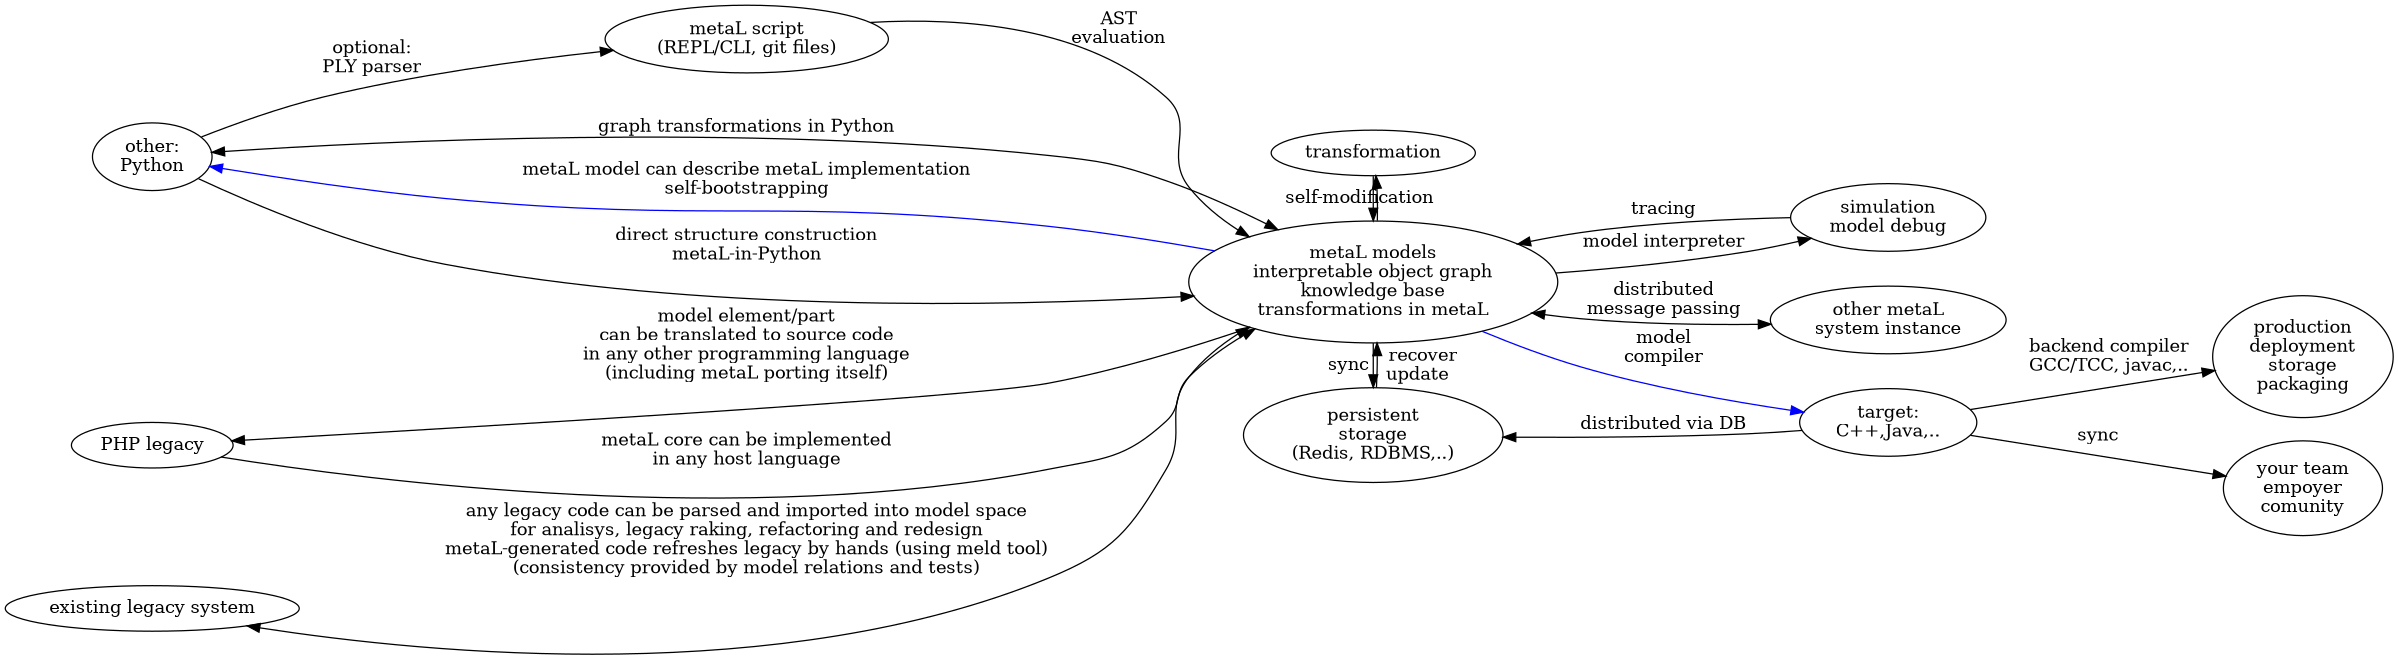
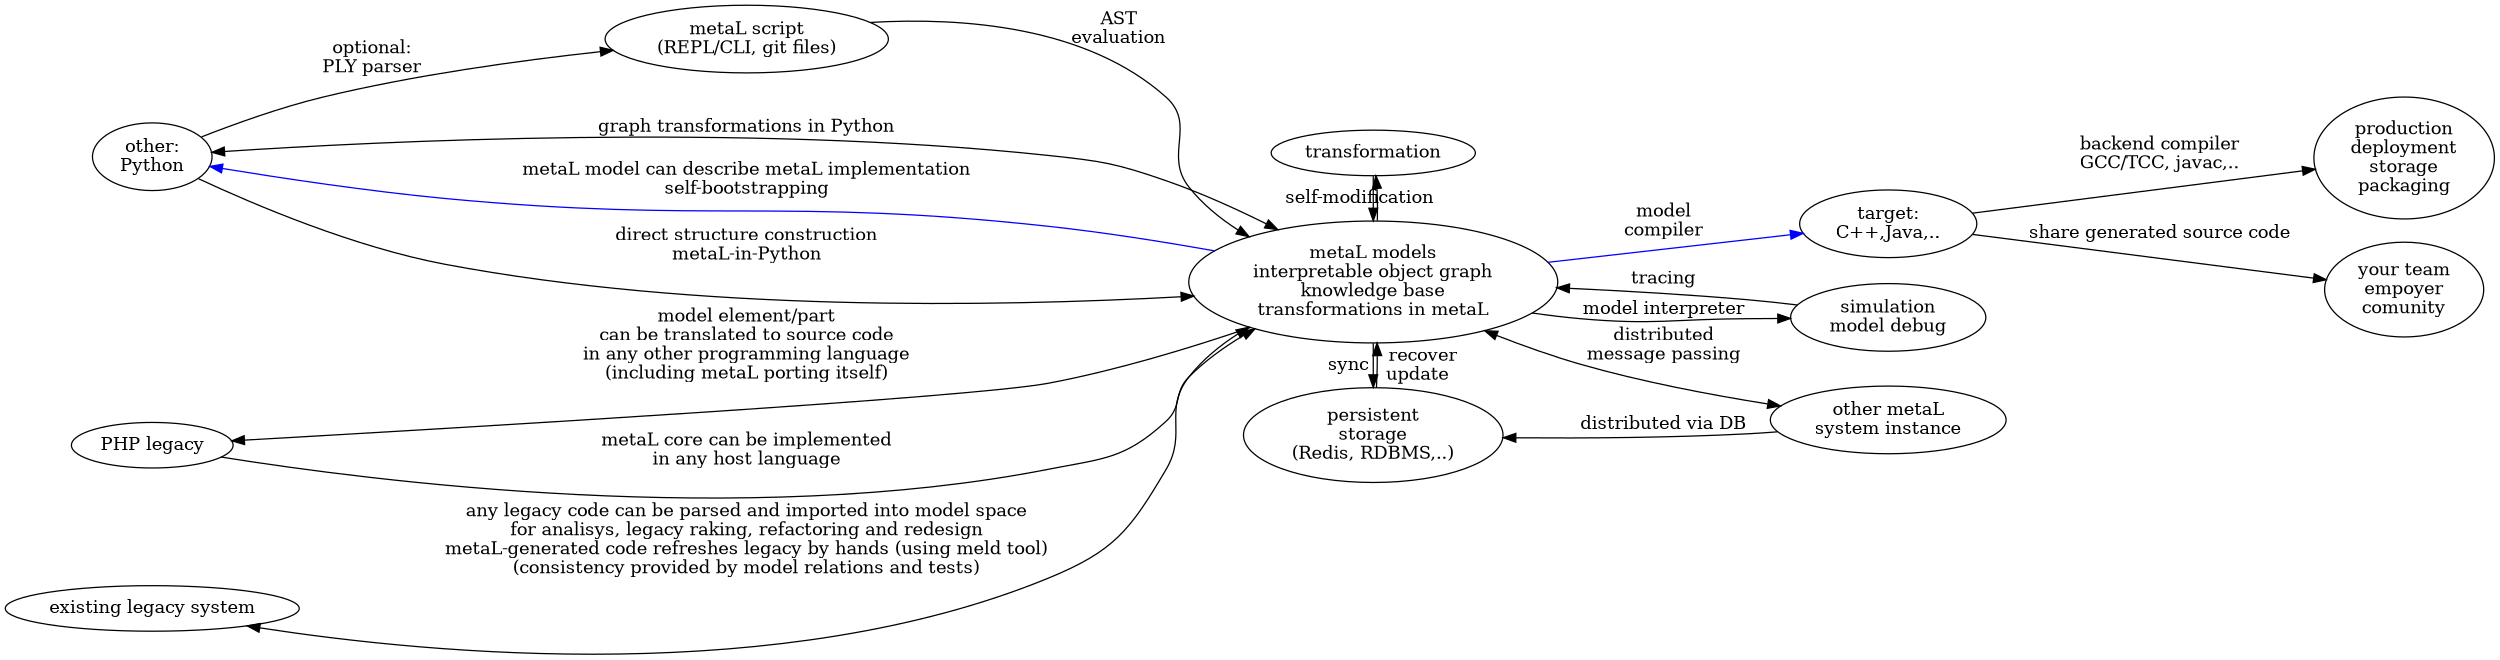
edge "target: C++,Java,.." -> "persistent storage (Redis, RDBMS,..)": now "other metaL system instance" -> "persistent storage (Redis, RDBMS,..)"
edge "target: C++,Java,.." -> "your team empoyer comunity": label "sync    " -> "share generated source code"
